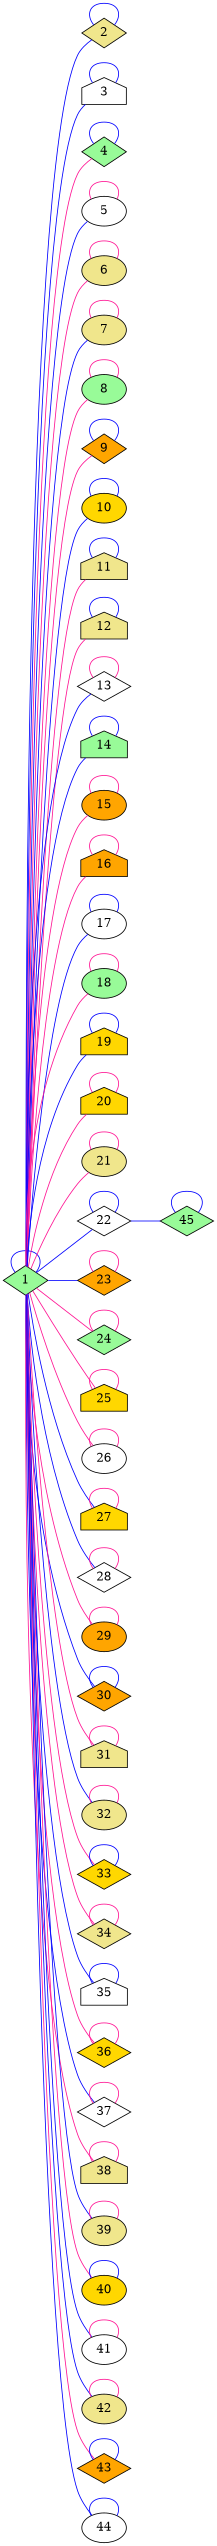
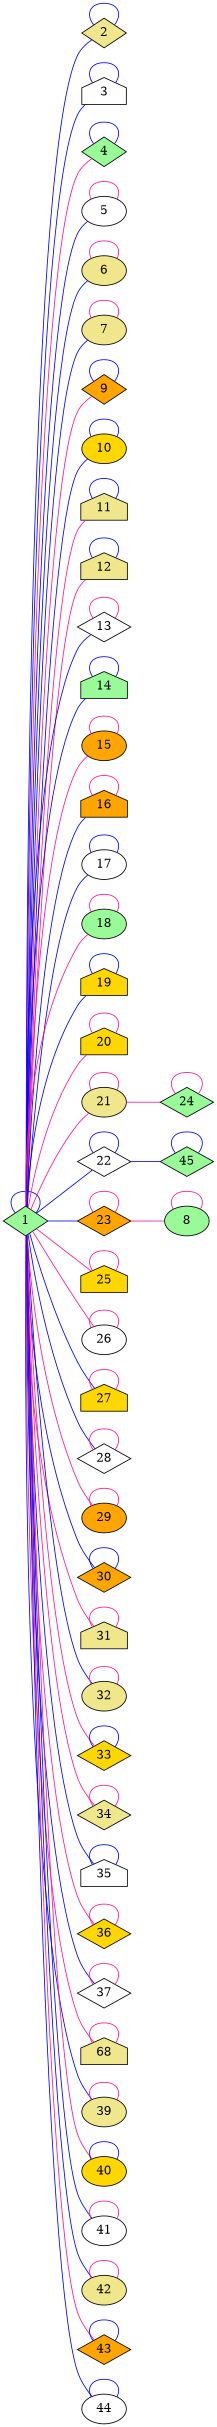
edge "6" -- "1": color deeppink -> blue
edge "8" -- "1": now "8" -- "23"
edge "16" -- "1": color deeppink -> blue
edge "1" -- "24": now "21" -- "24"
node "38": label "38" -> "68"
